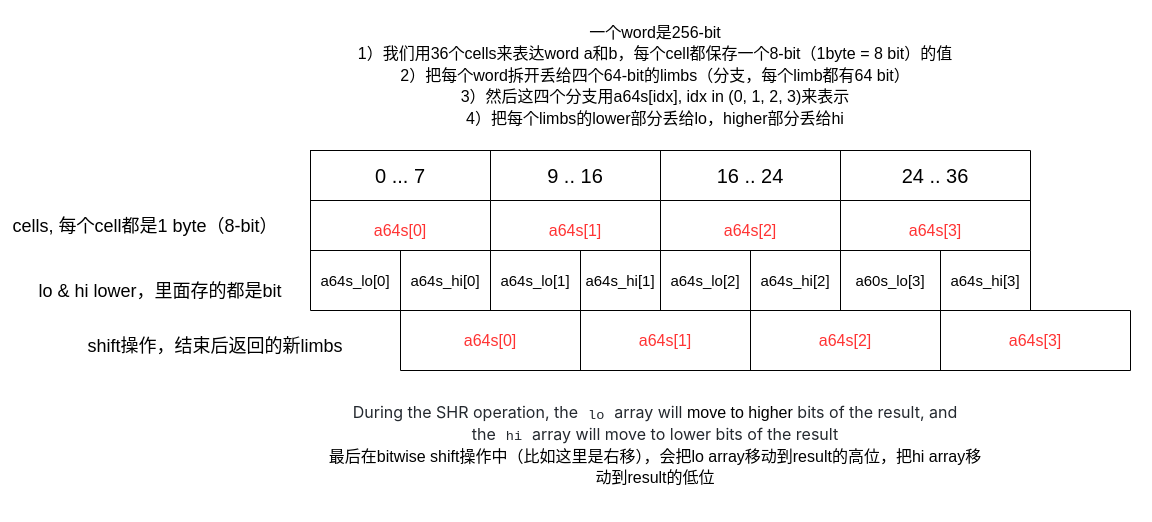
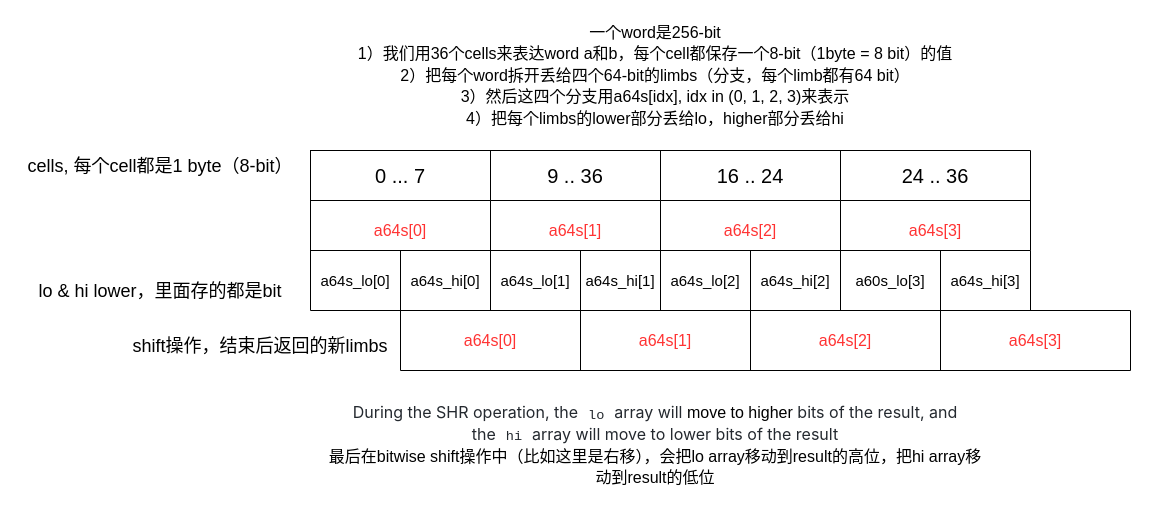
node "9 .. 16": label "9 .. 16" -> "9 .. 36"
node "cells, 每个cell都是1 byte（8-bit）": moved (146, 226) -> (161, 166)
node "shift操作，结束后返回的新limbs": moved (216, 346) -> (261, 346)
